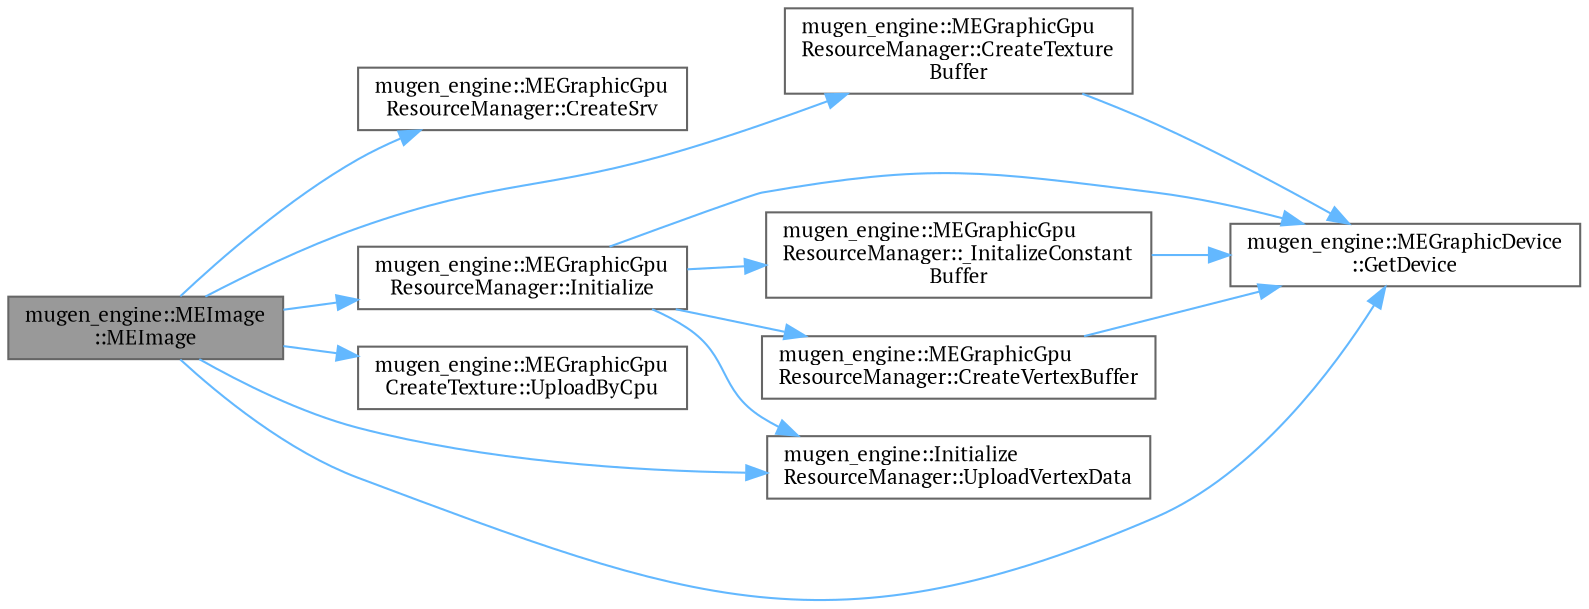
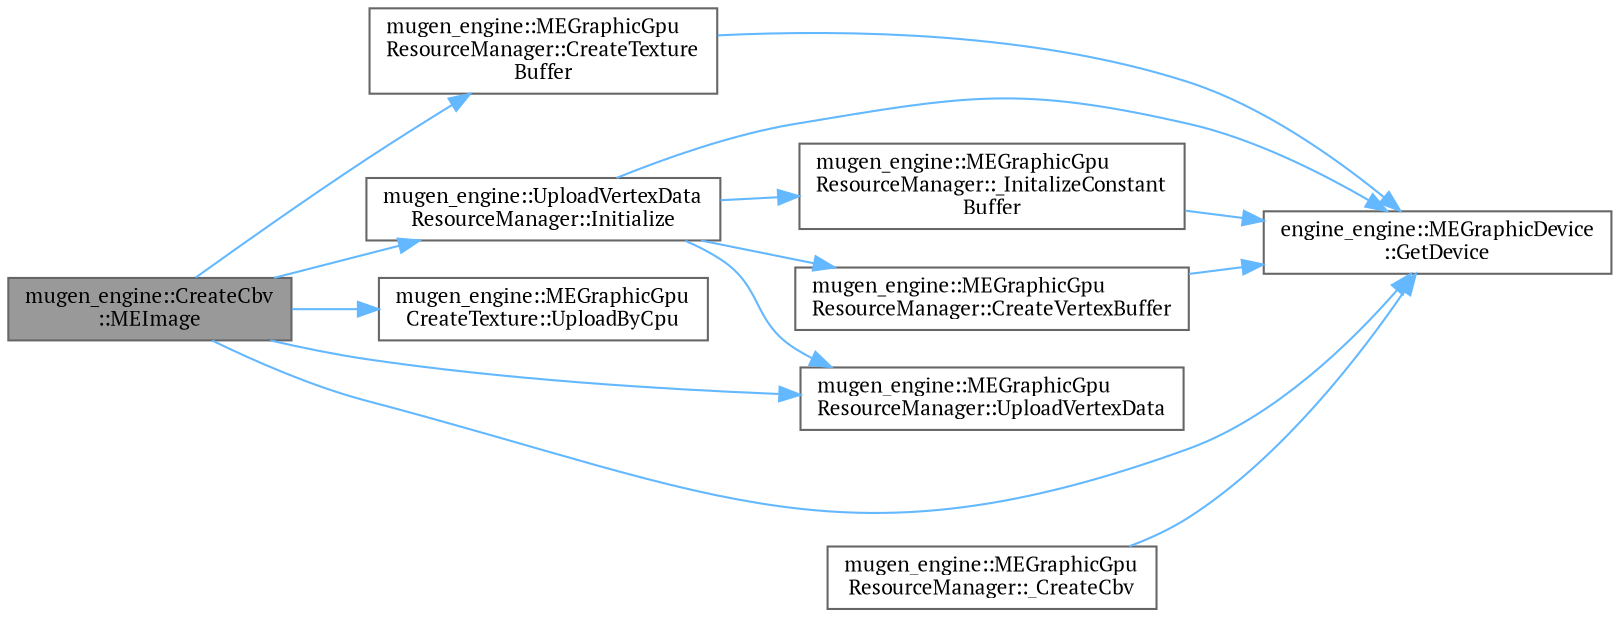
node "mugen_engine::MEGraphicGpu ResourceManager::CreateSrv": removed
node "mugen_engine::MEGraphicDevice ::GetDevice": label "mugen_engine::MEGraphicDevice ::GetDevice" -> "engine_engine::MEGraphicDevice ::GetDevice"
node "mugen_engine::MEGraphicGpu ResourceManager::Initialize": label "mugen_engine::MEGraphicGpu ResourceManager::Initialize" -> "mugen_engine::UploadVertexData ResourceManager::Initialize"
node "mugen_engine::MEImage ::MEImage": label "mugen_engine::MEImage ::MEImage" -> "mugen_engine::CreateCbv ::MEImage"
node "mugen_engine::Initialize ResourceManager::UploadVertexData": label "mugen_engine::Initialize ResourceManager::UploadVertexData" -> "mugen_engine::MEGraphicGpu ResourceManager::UploadVertexData"
node "mugen_engine::MEGraphicGpu ResourceManager::_CreateCbv": added
